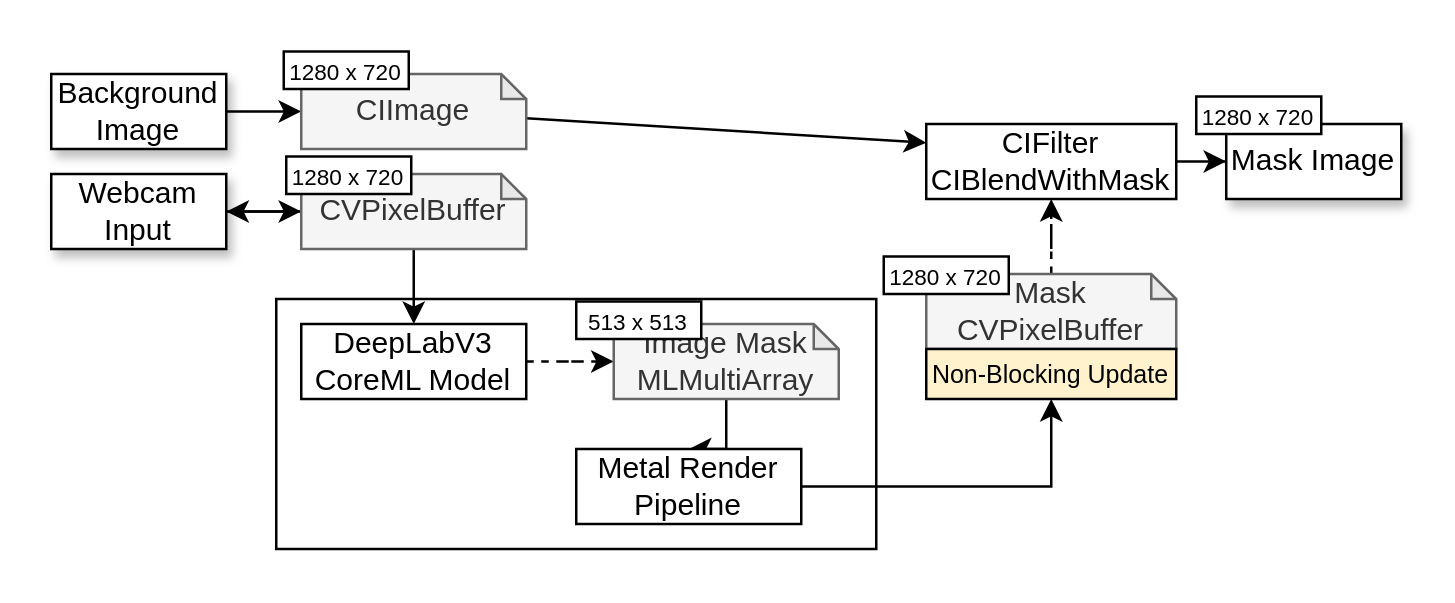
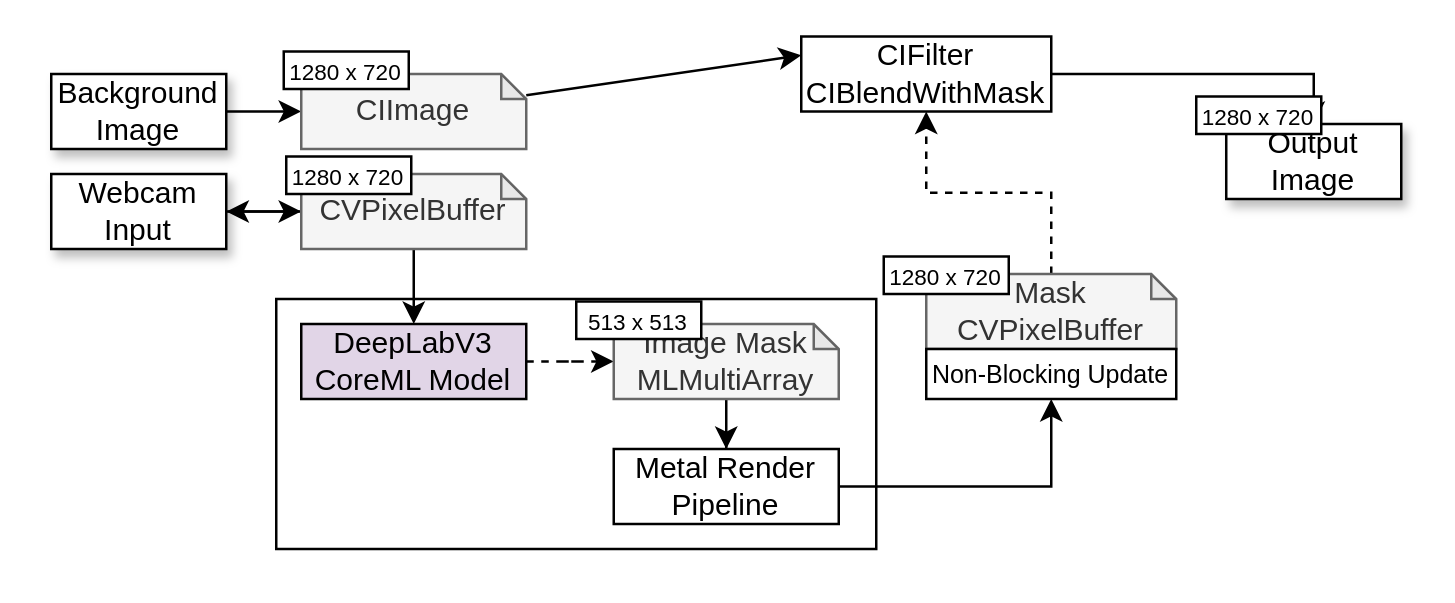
node "CIFilter CIBlendWithMask": moved (1051, 161) -> (926, 74)
node "Mask Image": label "Mask Image" -> "Output Image"
node "DeepLabV3 CoreML Model": fillcolor #ffffff -> #e1d5e7
node "Non-Blocking Update": fillcolor #fff2cc -> #ffffff
node "Metal Render Pipeline": moved (689, 486) -> (726, 486)
